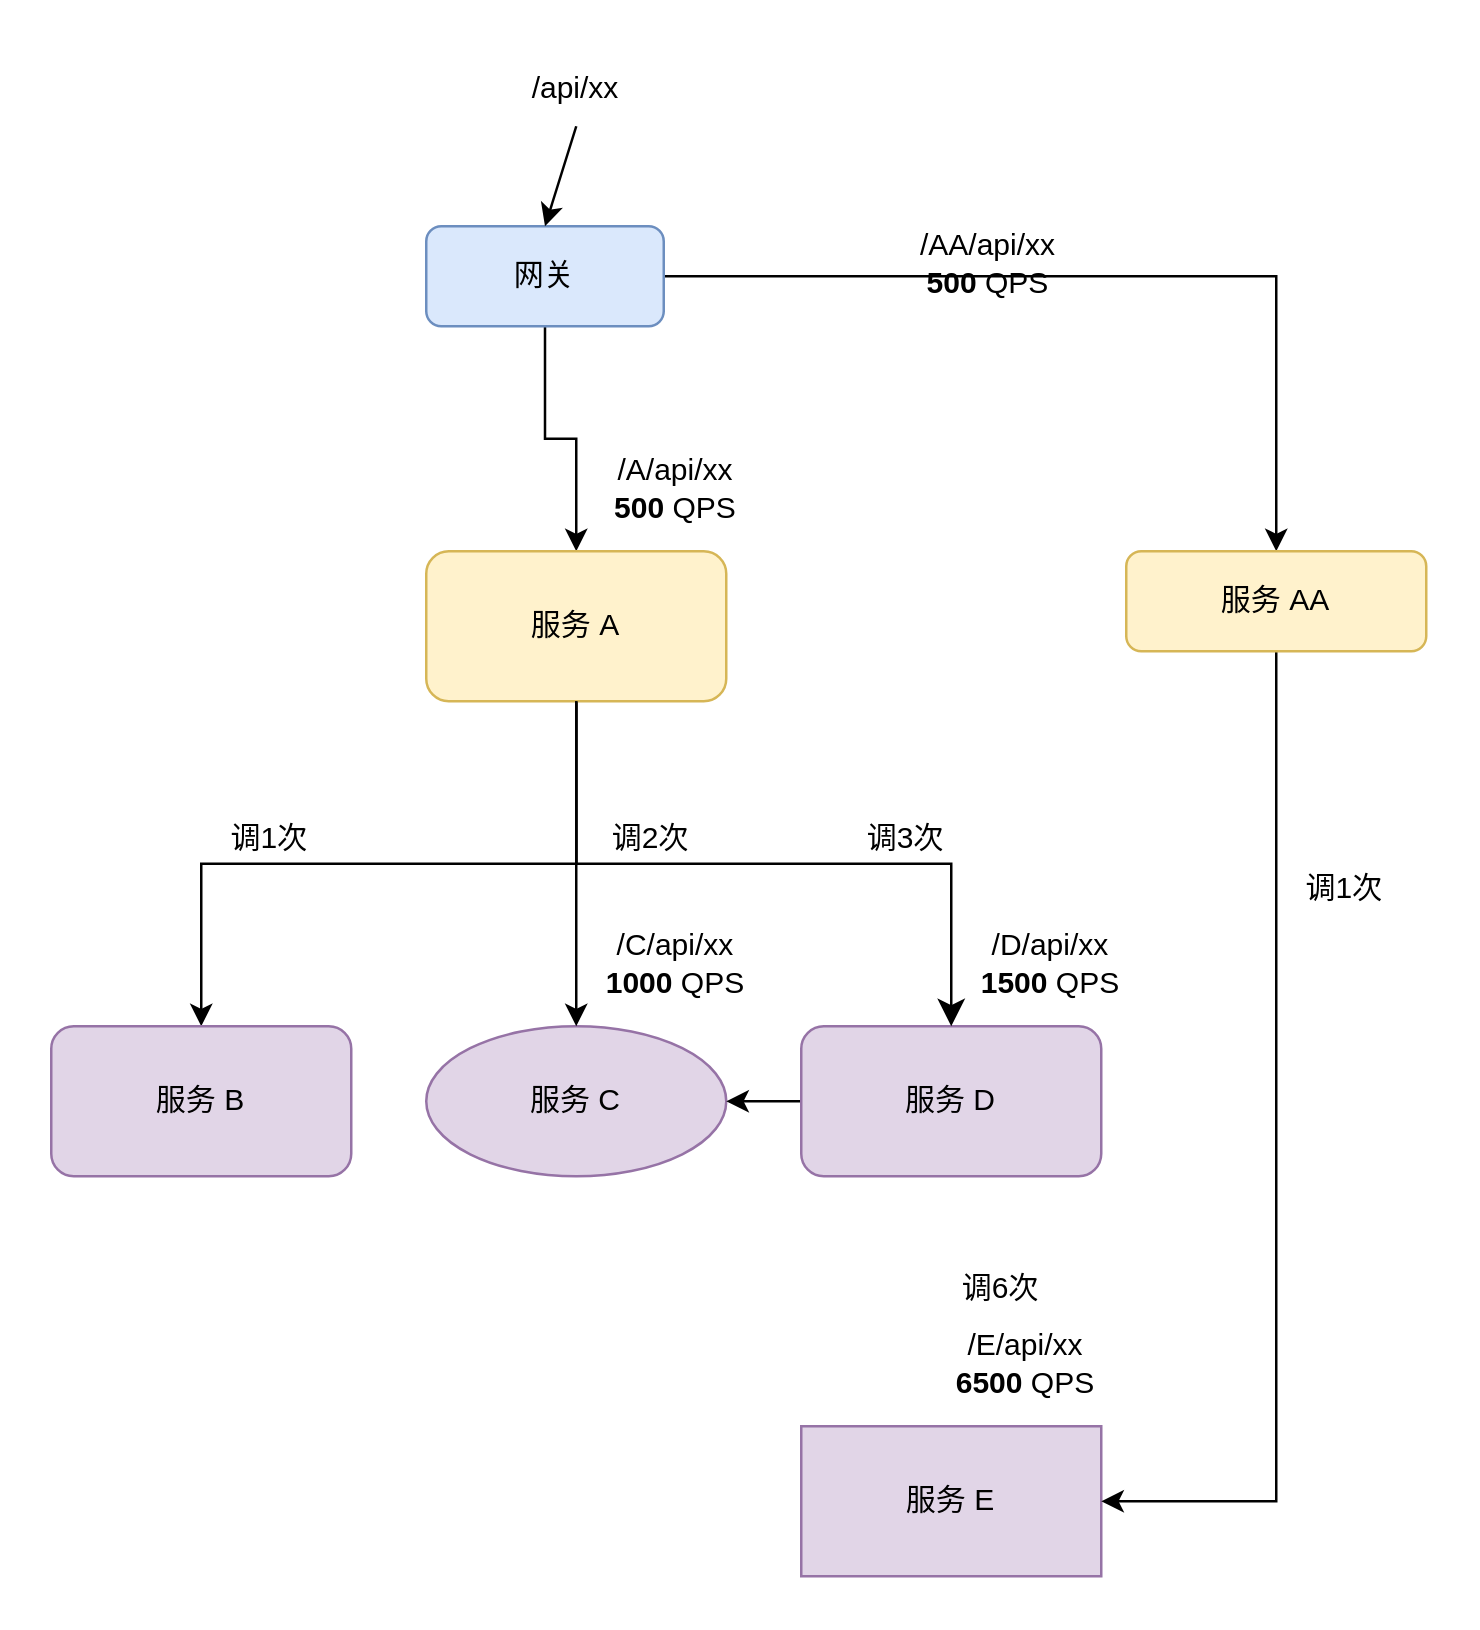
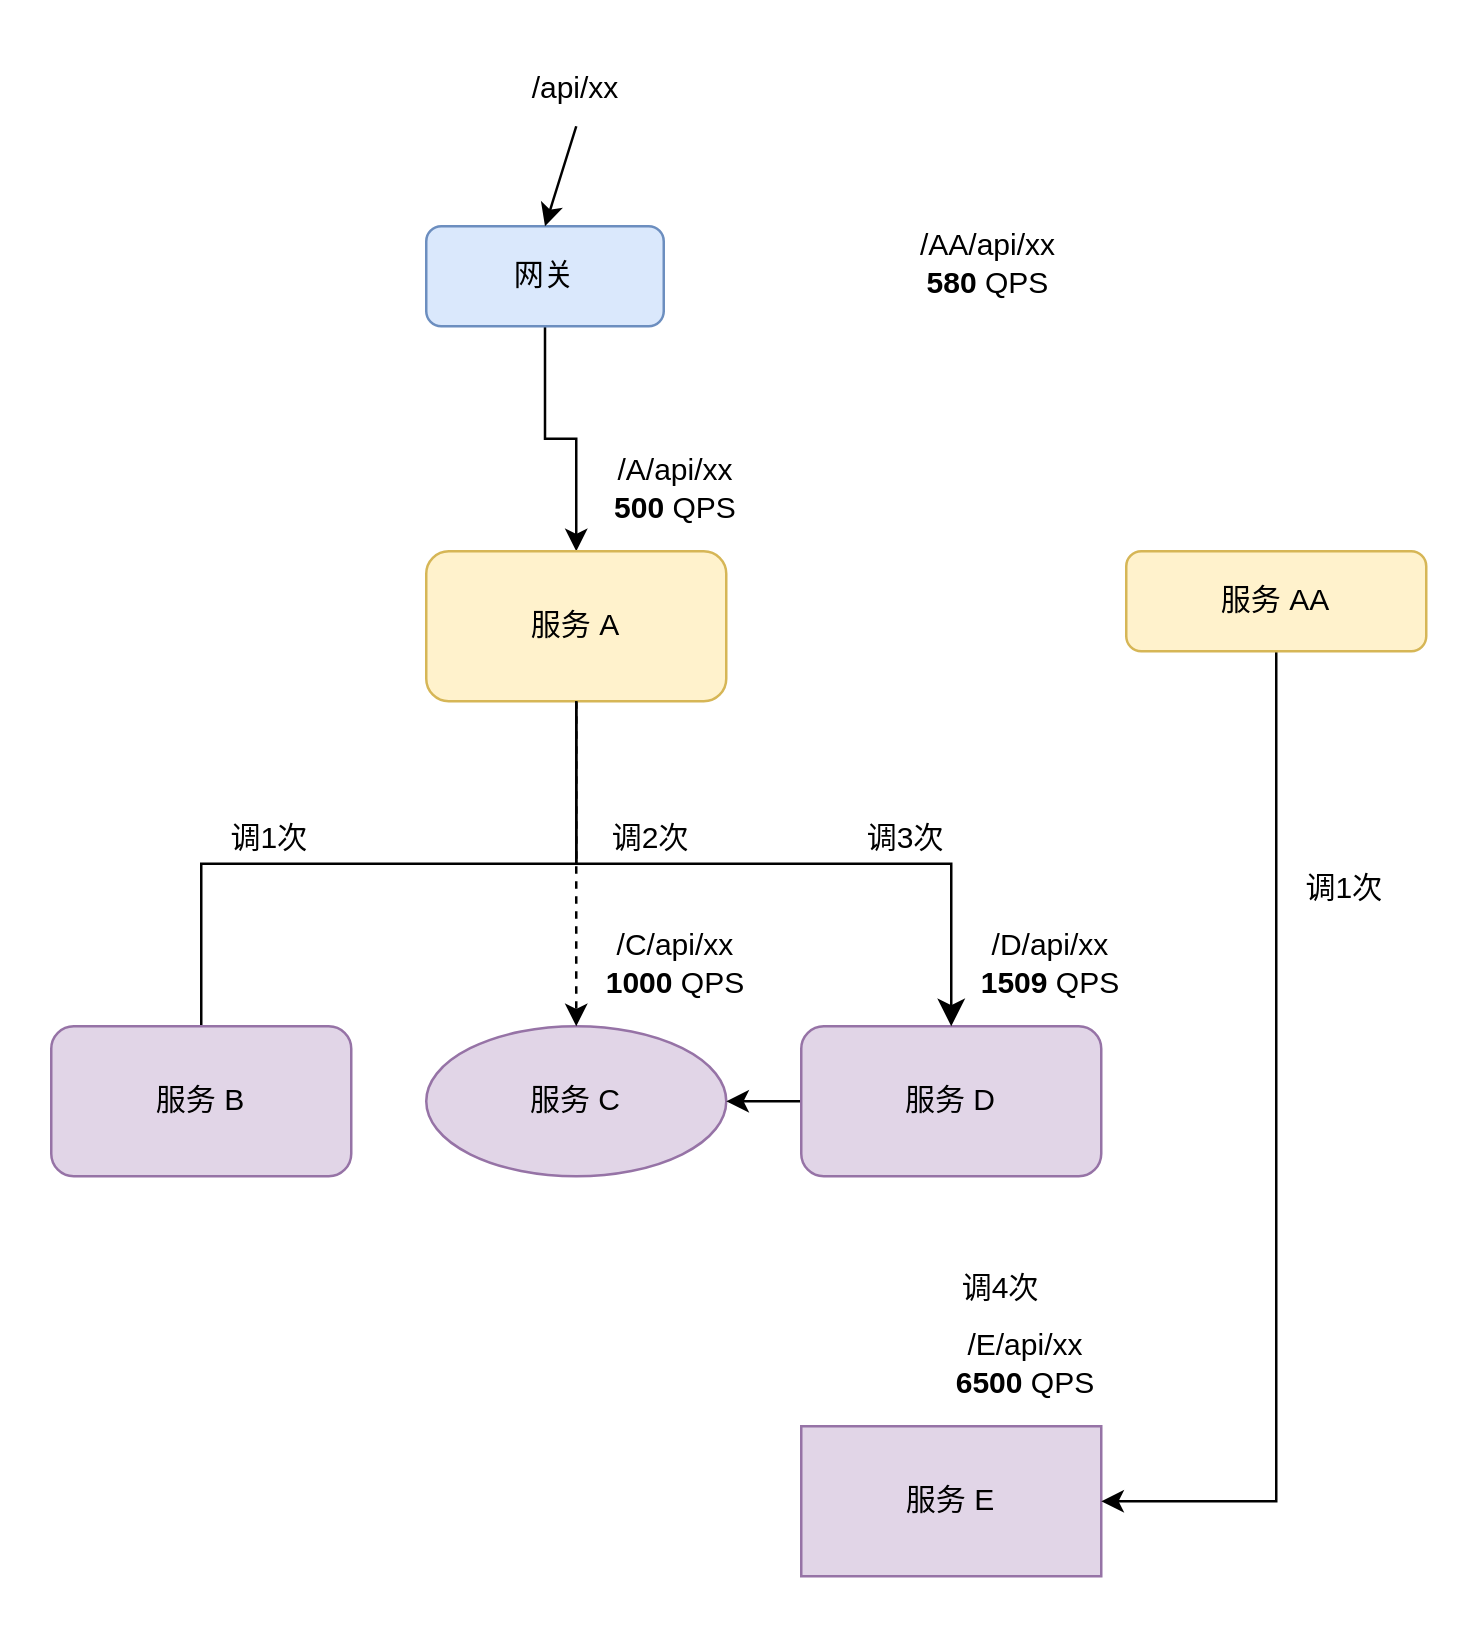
node "/AA/api/xx 500 QPS": label "/AA/api/xx 500 QPS" -> "/AA/api/xx 580 QPS"
edge "网关" -> "服务 AA": removed
edge "服务 A" -> "服务 C": style solid -> dashed
node "/D/api/xx 1500 QPS": label "/D/api/xx 1500 QPS" -> "/D/api/xx 1509 QPS"
edge "服务 A" -> "服务 B": arrowhead classic -> none
node "调6次": label "调6次" -> "调4次"
